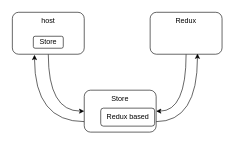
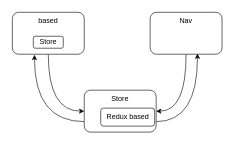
node "host": label "host" -> "based"
node "Redux": label "Redux" -> "Nav"
